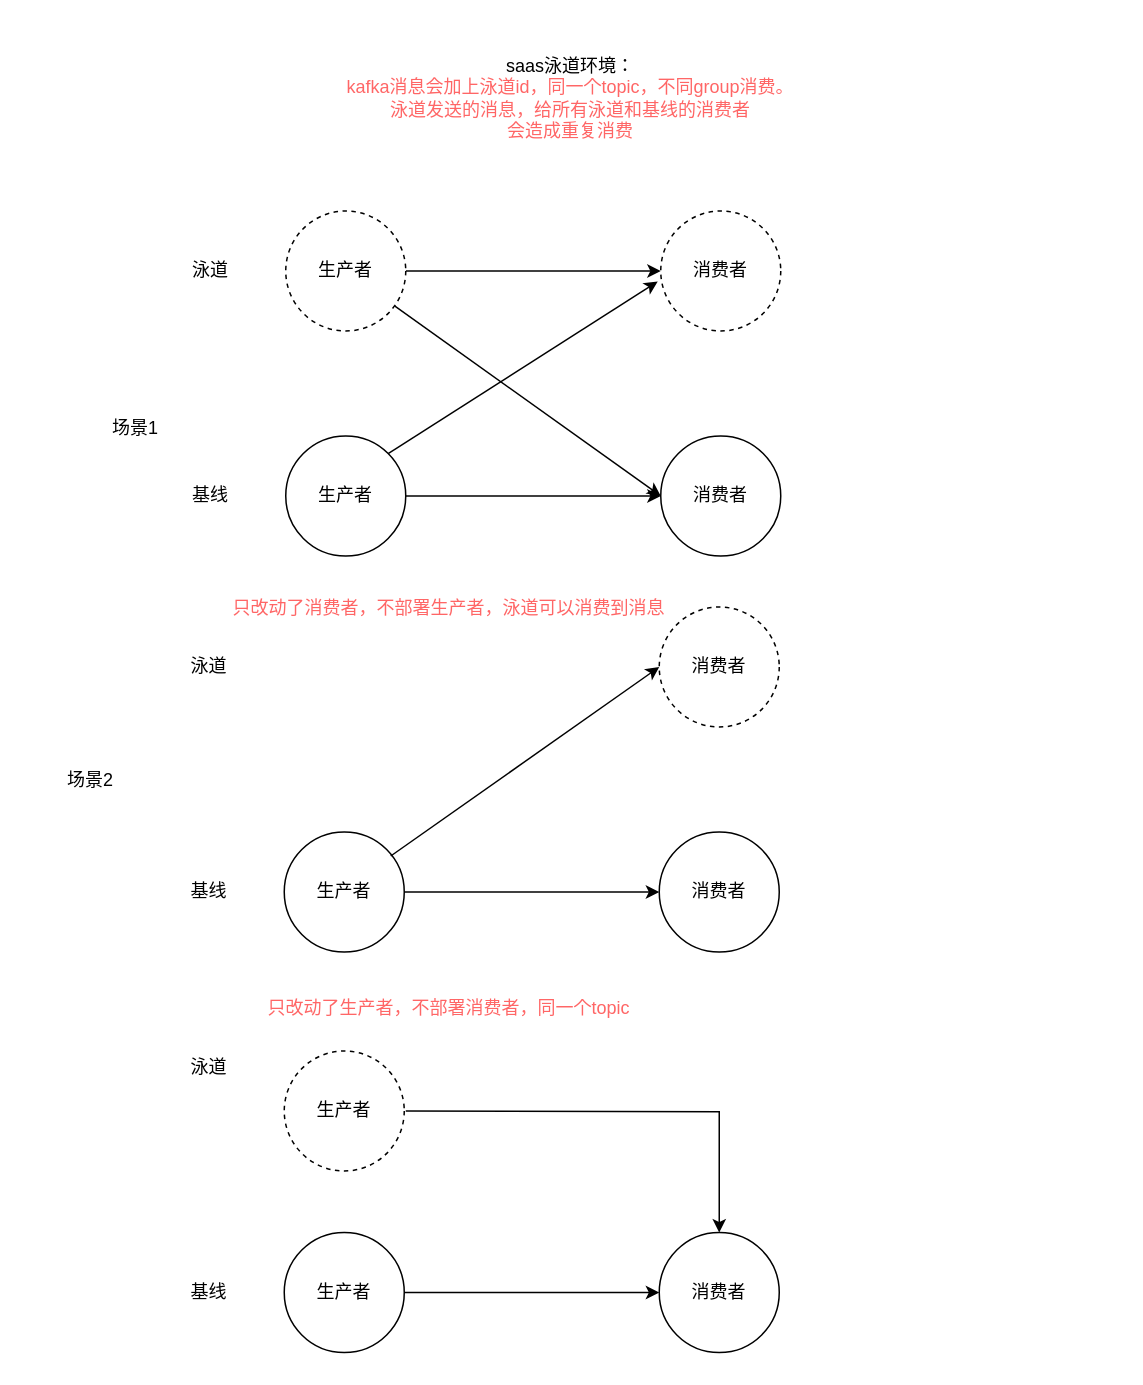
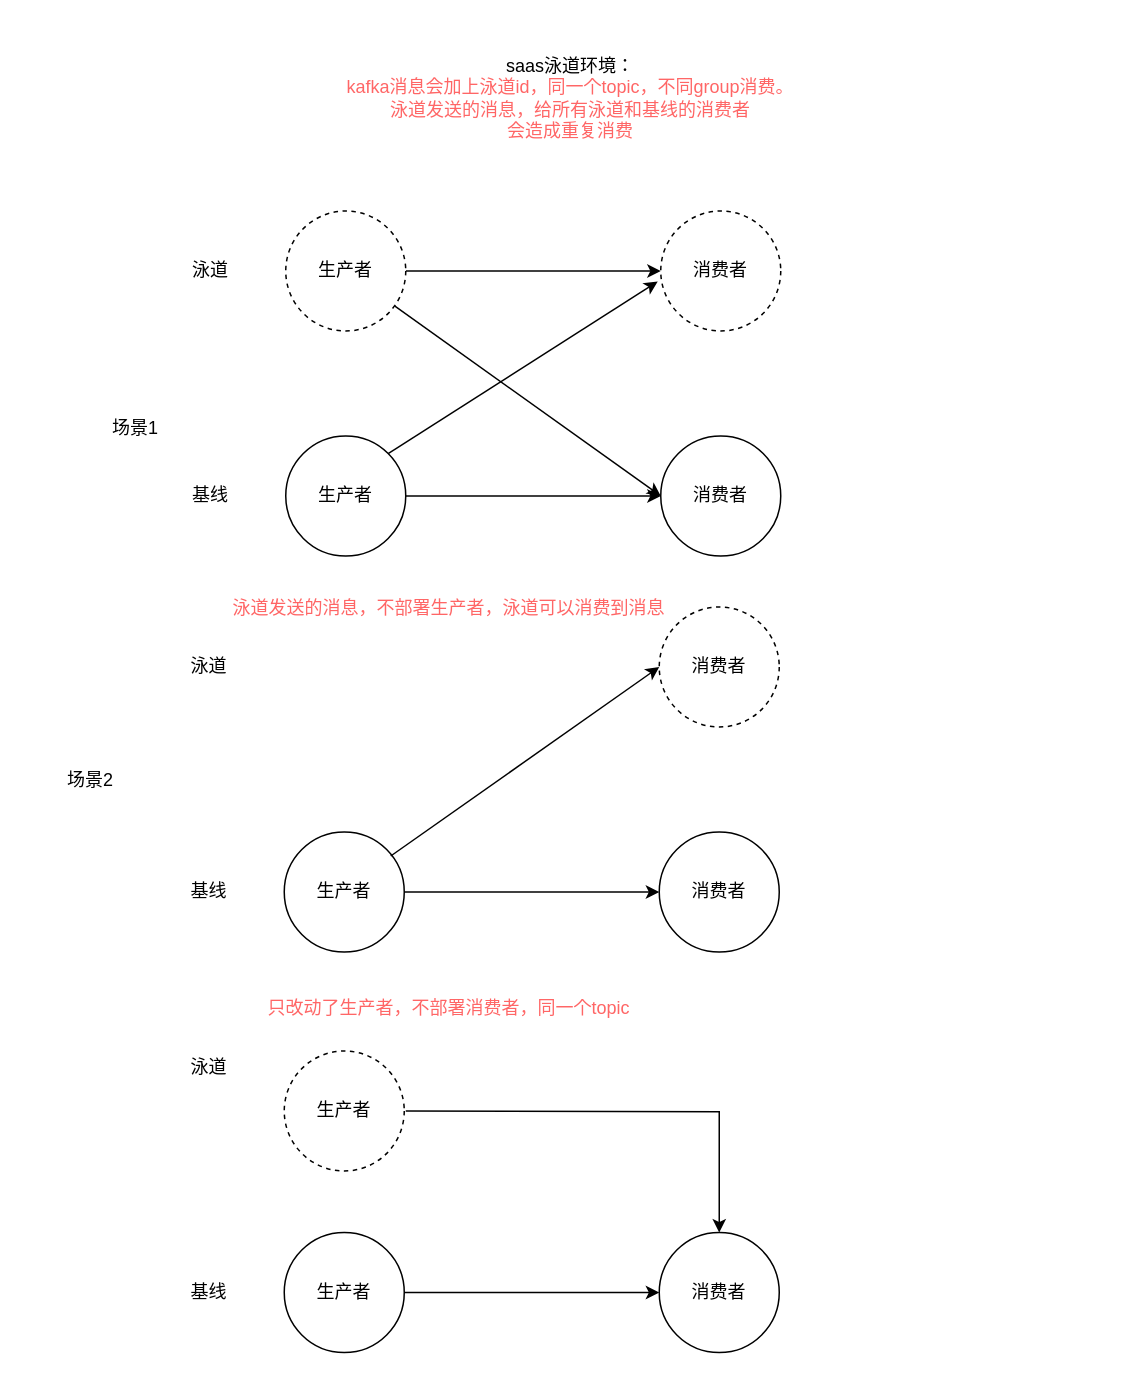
node "只改动了消费者，不部署生产者，泳道可以消费到消息": label "只改动了消费者，不部署生产者，泳道可以消费到消息" -> "泳道发送的消息，不部署生产者，泳道可以消费到消息"
